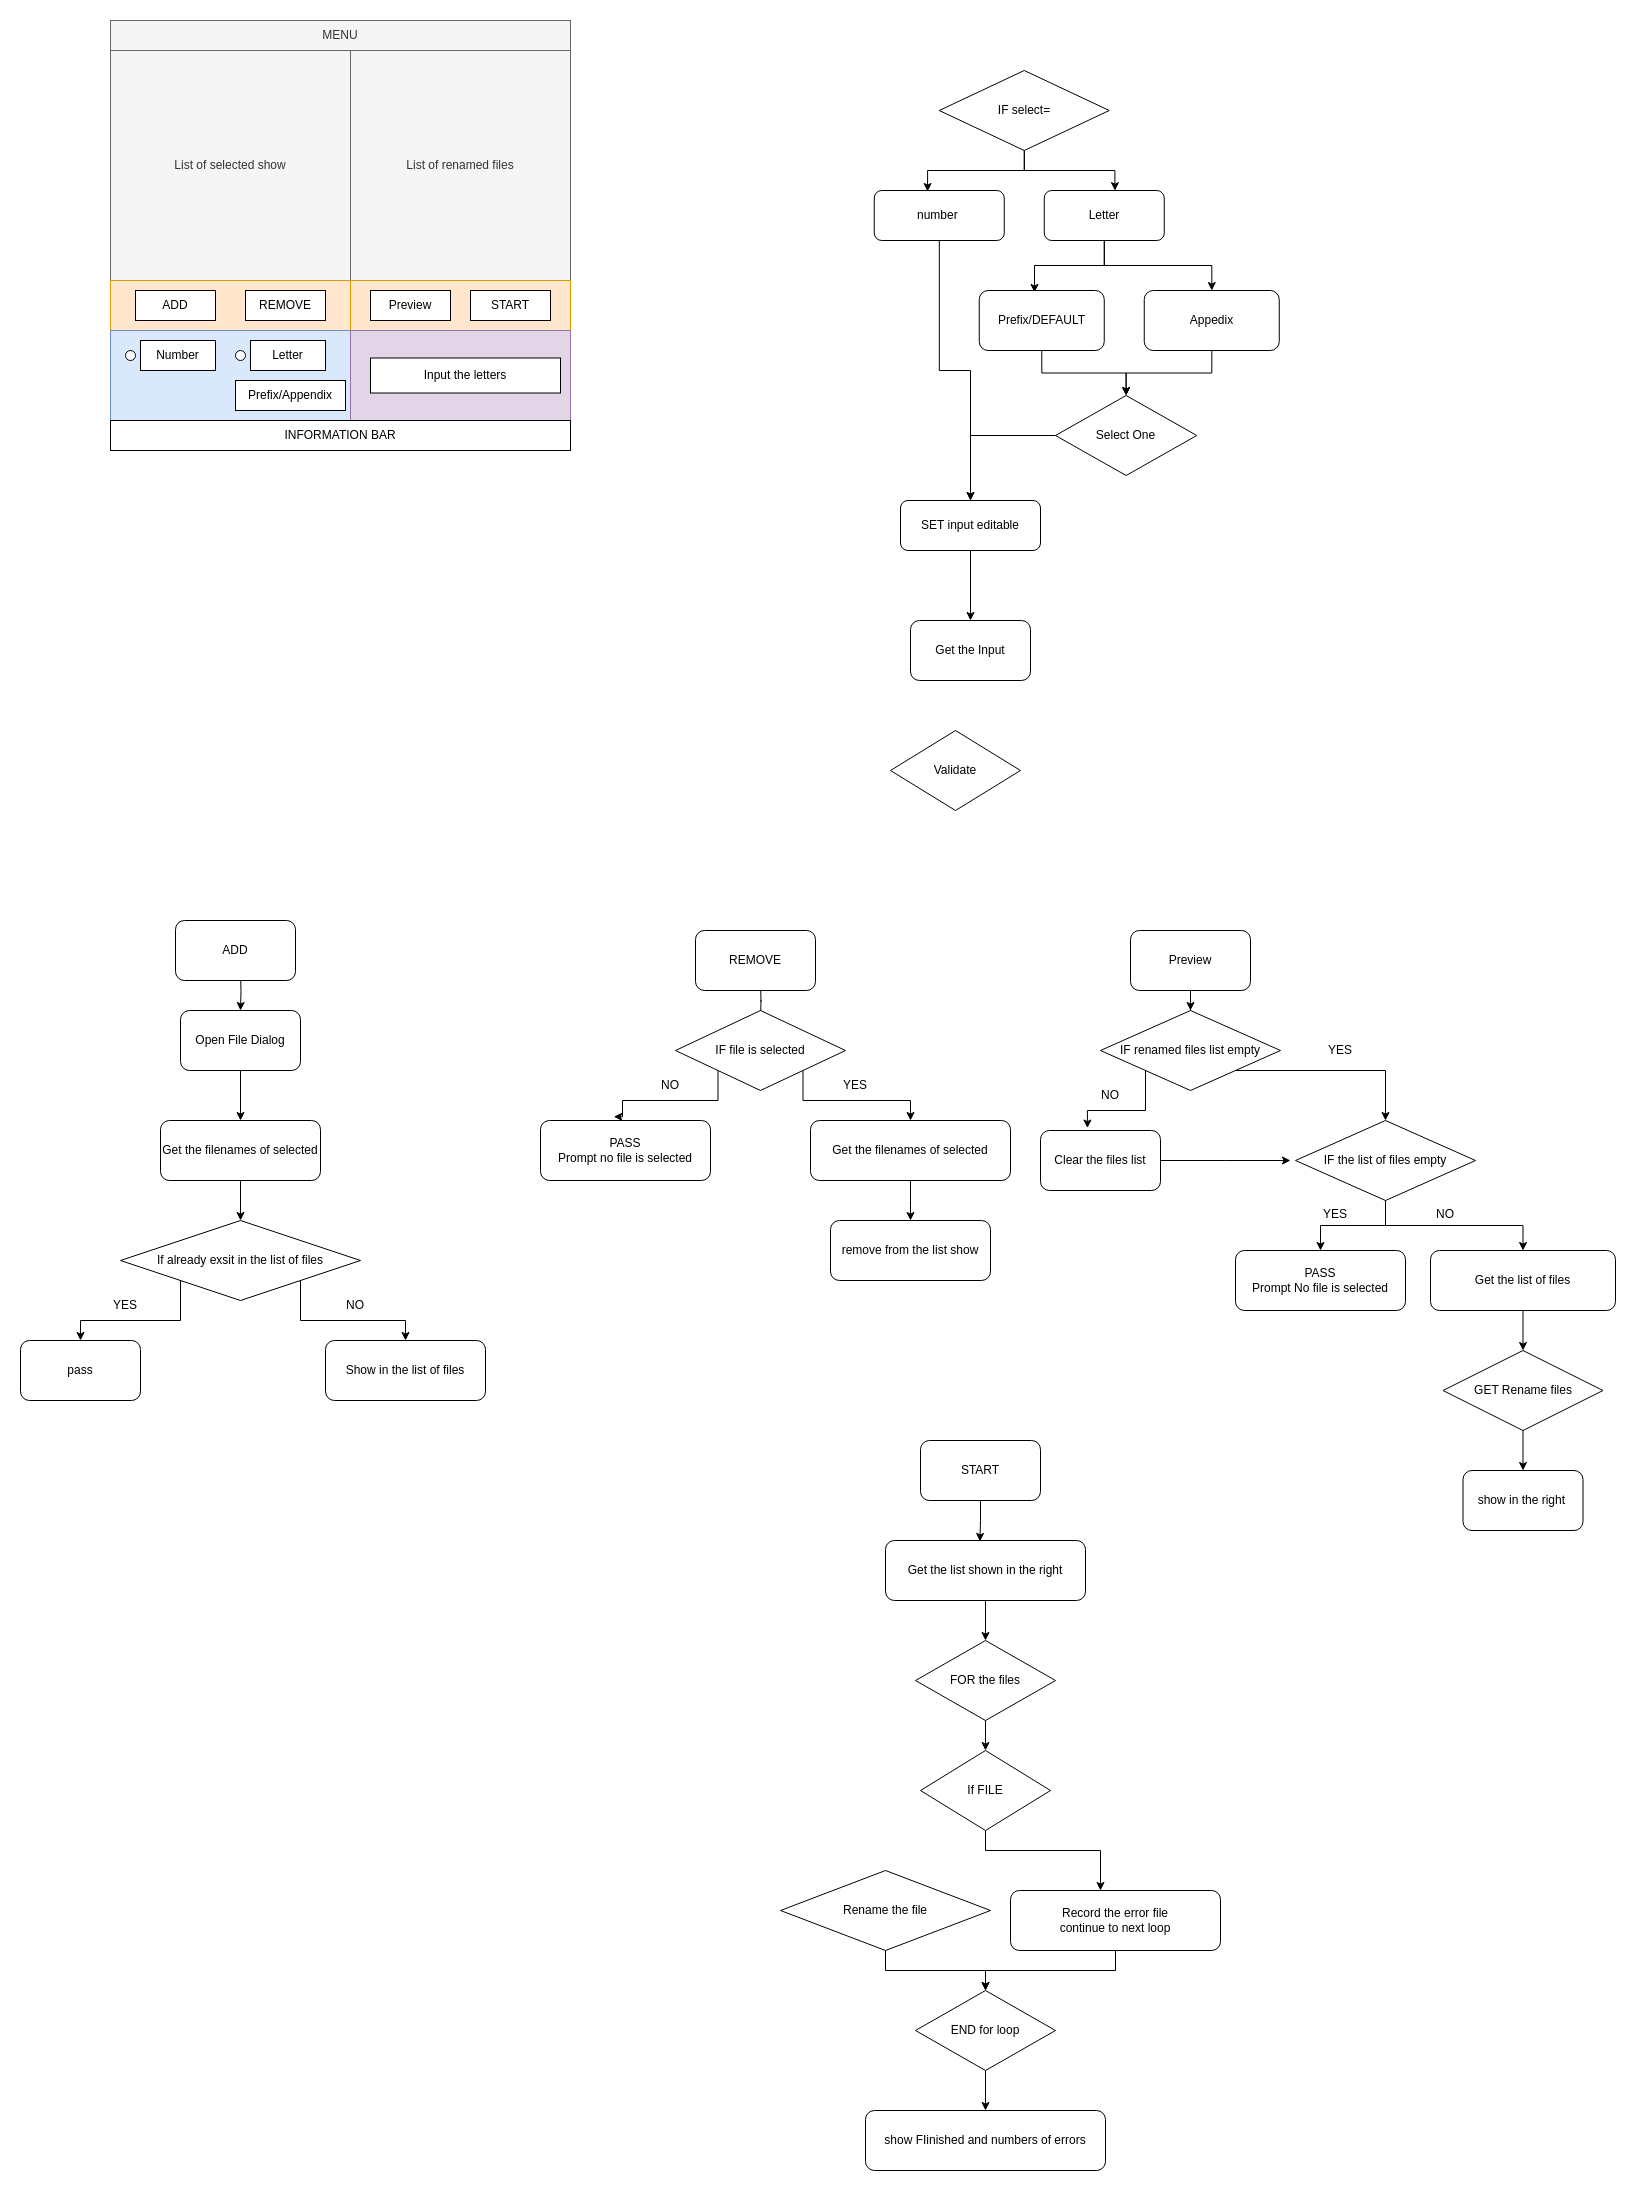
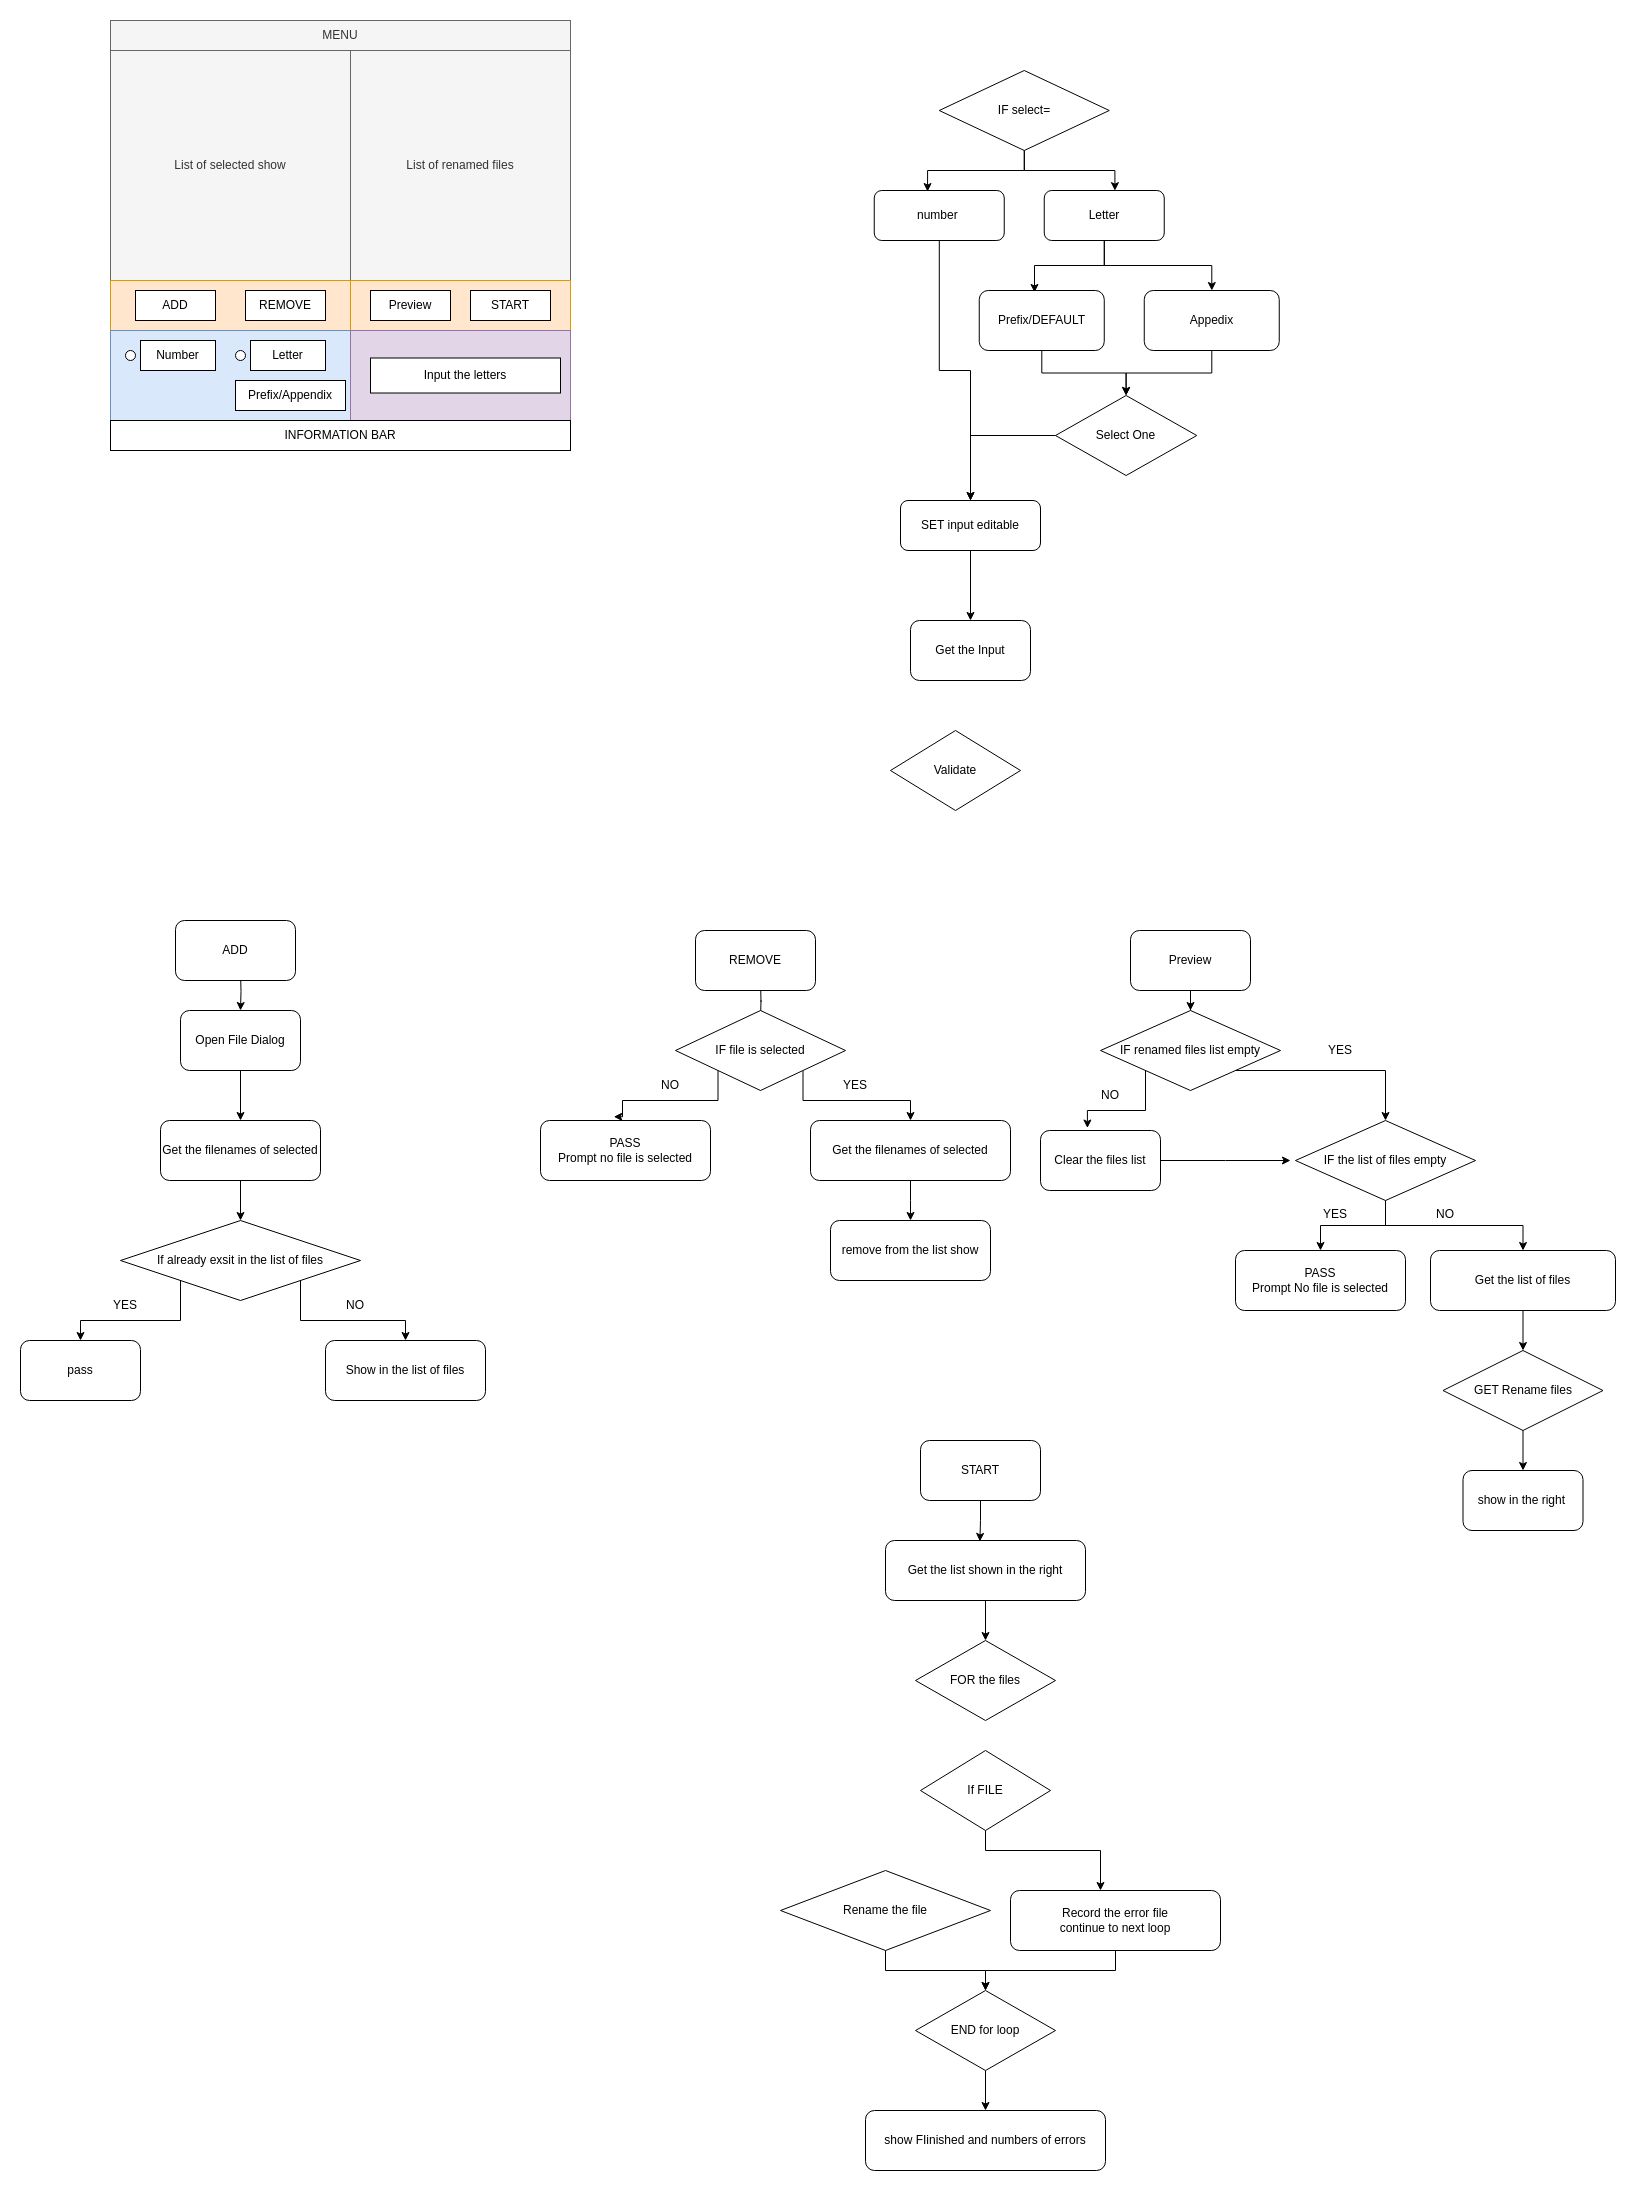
edge "FOR the files" -> "If FILE": removed
